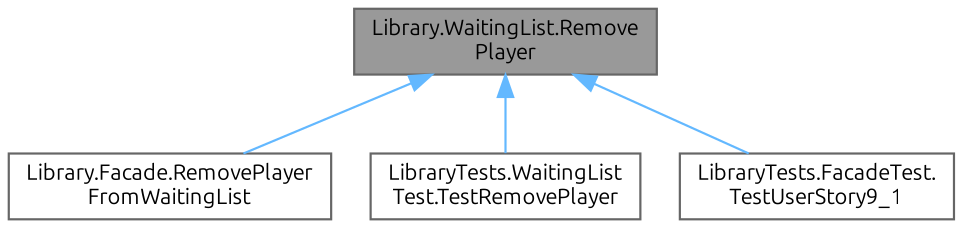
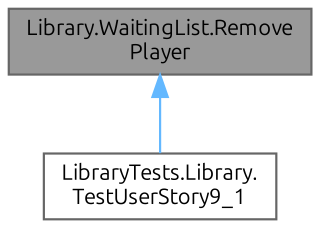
node "Library.Facade.RemovePlayer FromWaitingList": removed
node "LibraryTests.WaitingList Test.TestRemovePlayer": removed
node "LibraryTests.FacadeTest. TestUserStory9_1": label "LibraryTests.FacadeTest. TestUserStory9_1" -> "LibraryTests.Library. TestUserStory9_1"
